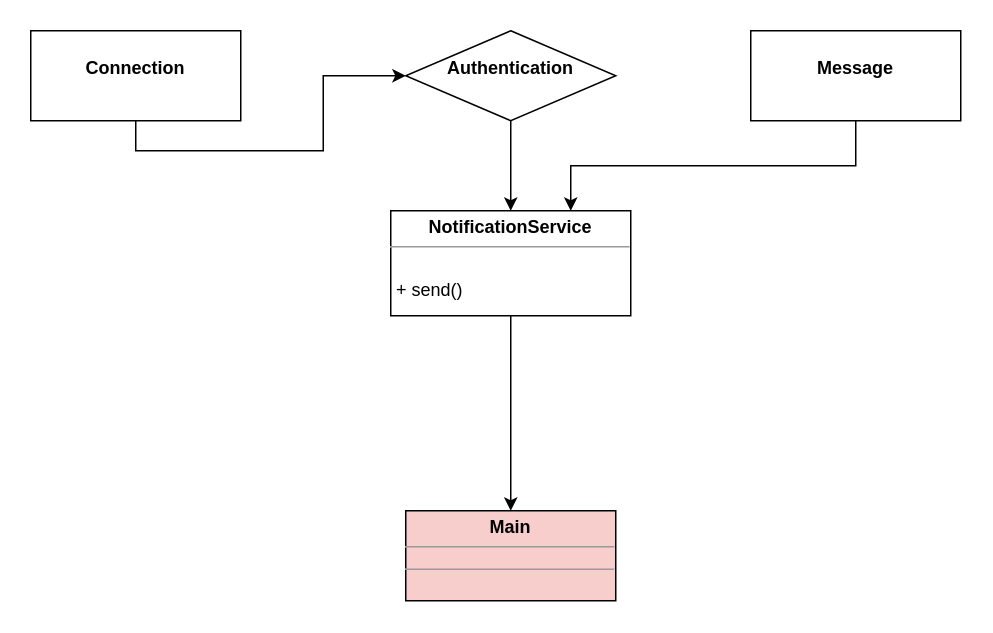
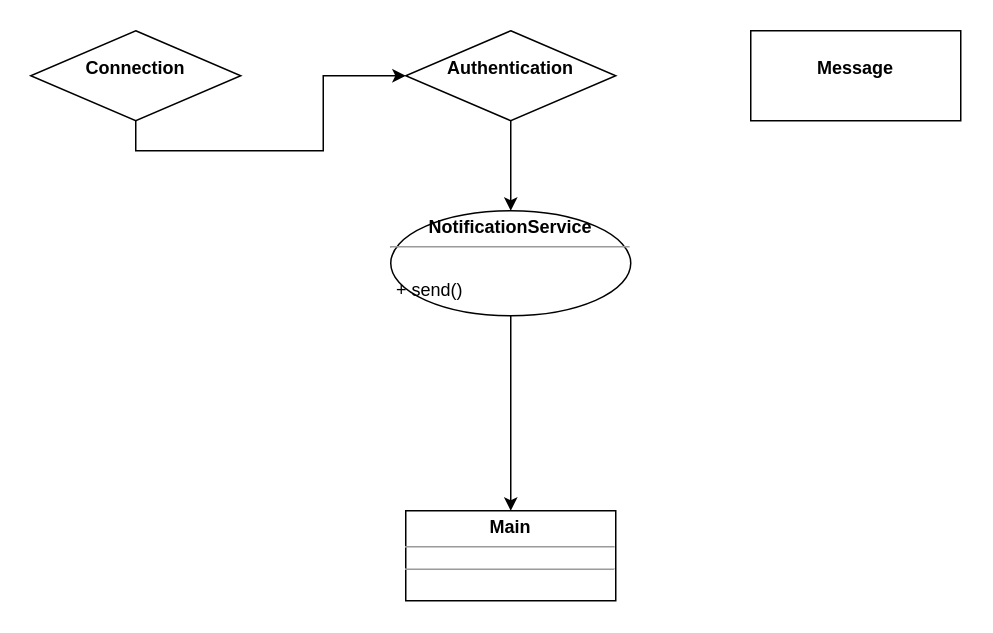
node "Connection": shape rectangle -> diamond
edge "Message" -> "NotificationService + send()": removed
node "NotificationService + send()": shape rectangle -> ellipse
node "Main": fillcolor #f8cecc -> #ffffff
